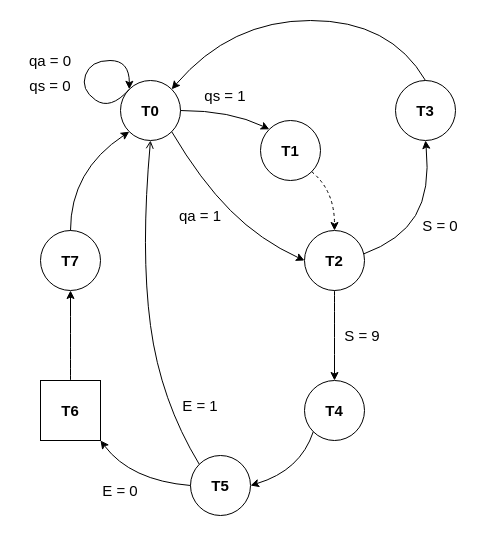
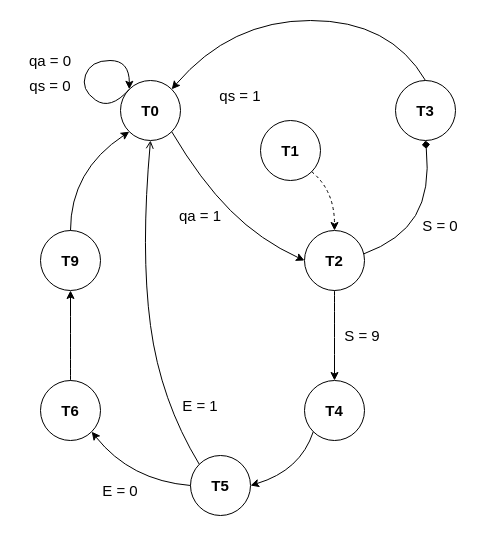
node "qs = 1": moved (226, 96) -> (241, 96)
edge "T0" -> "T1": removed
edge "T2" -> "T3": arrowhead classic -> diamond
node "T7": label "T7" -> "T9"
node "T6": shape rectangle -> ellipse
